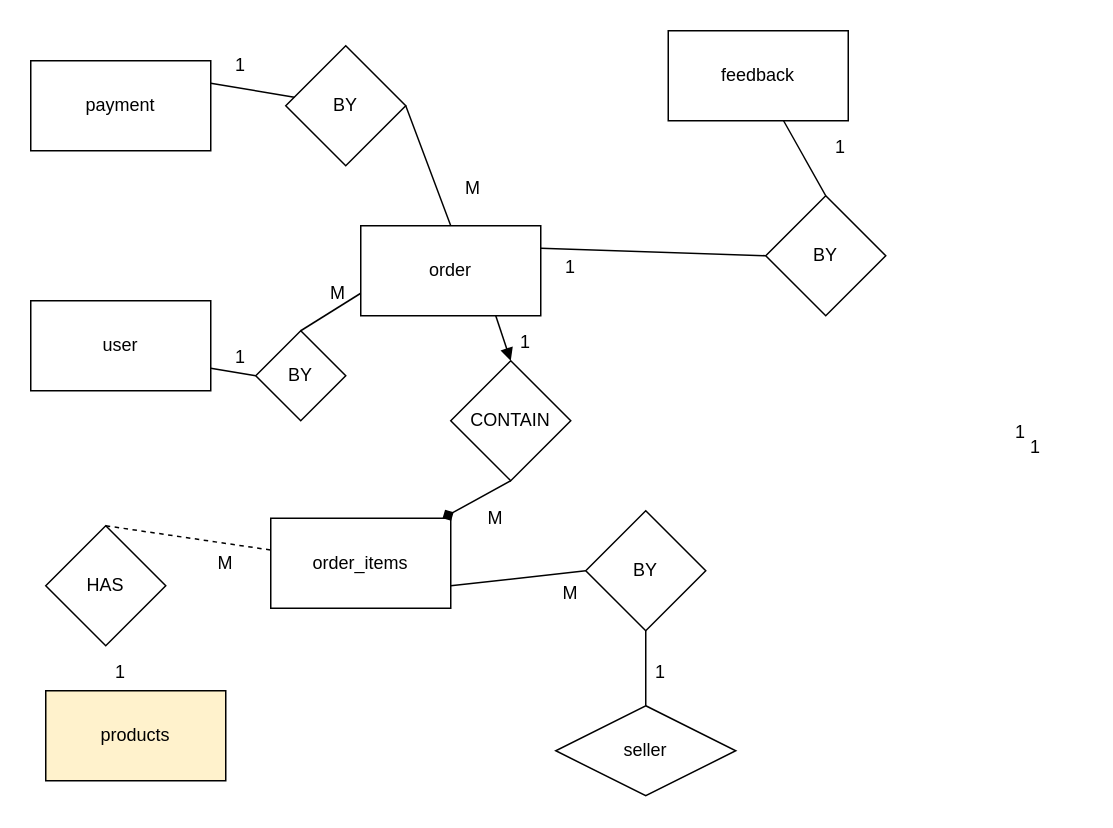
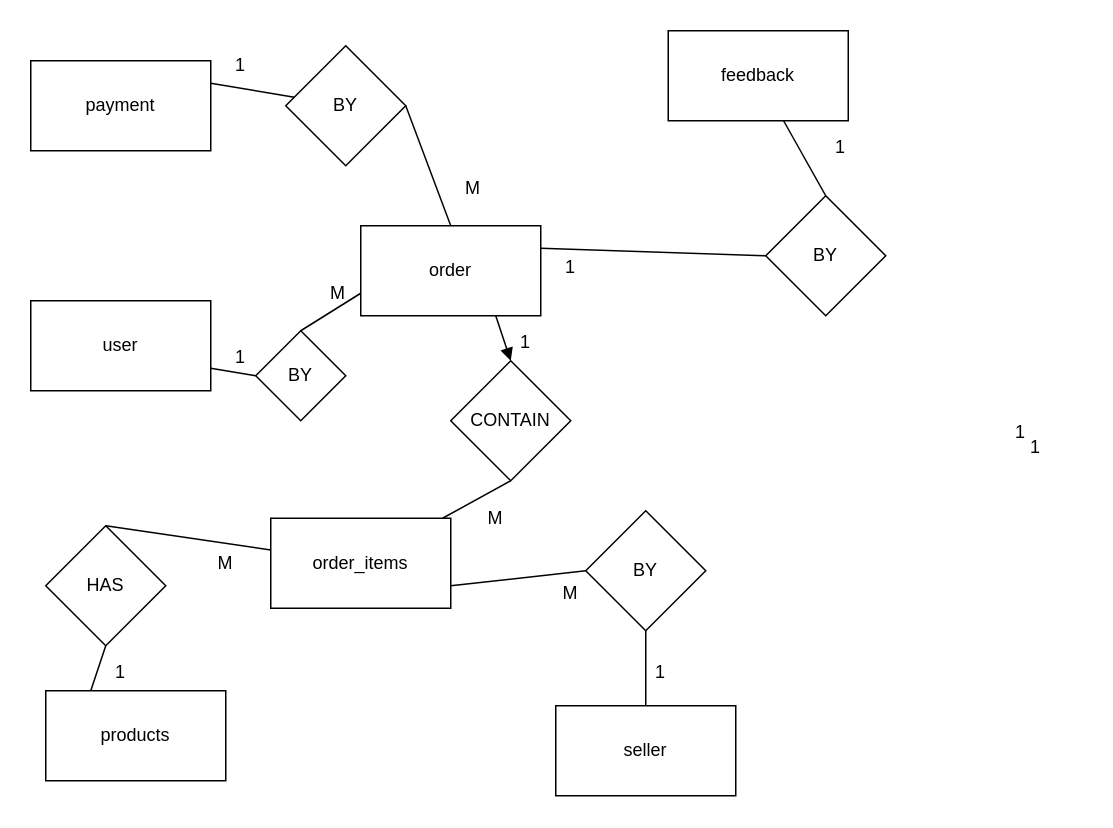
edge "CONTAIN" -> "order_items": arrowhead diamond -> none
edge "order_items" -- "HAS": style dashed -> solid
edge "HAS" -- "products": added
node "products": fillcolor #fff2cc -> #ffffff
node "seller": shape diamond -> rectangle
